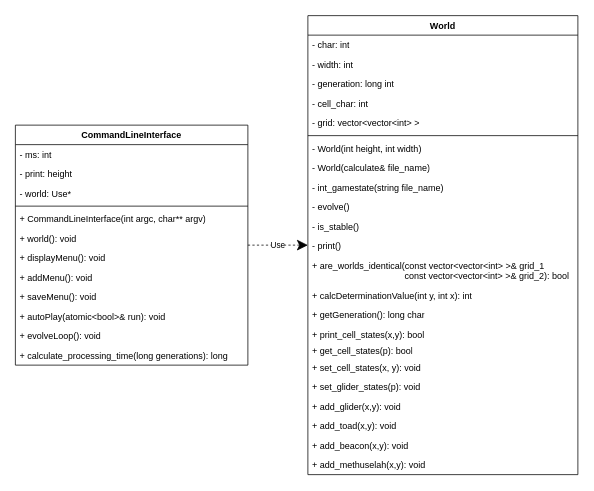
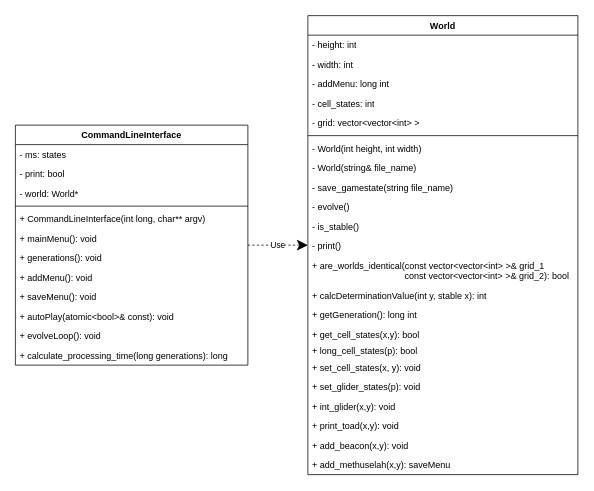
node "- char: int": label "- char: int" -> "- height: int"
node "- generation: long int": label "- generation: long int" -> "- addMenu: long int"
node "- cell_char: int": label "- cell_char: int" -> "- cell_states: int"
node "- ms: int": label "- ms: int" -> "- ms: states"
node "- World(calculate& file_name)": label "- World(calculate& file_name)" -> "- World(string& file_name)"
node "- print: height": label "- print: height" -> "- print: bool"
node "- int_gamestate(string file_name)": label "- int_gamestate(string file_name)" -> "- save_gamestate(string file_name)"
node "- world: Use*": label "- world: Use*" -> "- world: World*"
node "+ CommandLineInterface(int argc, char** argv)": label "+ CommandLineInterface(int argc, char** argv)" -> "+ CommandLineInterface(int long, char** argv)"
node "+ world(): void": label "+ world(): void" -> "+ mainMenu(): void"
node "+ displayMenu(): void": label "+ displayMenu(): void" -> "+ generations(): void"
node "+ calcDeterminationValue(int y, int x): int": label "+ calcDeterminationValue(int y, int x): int" -> "+ calcDeterminationValue(int y, stable x): int"
node "+ getGeneration(): long char": label "+ getGeneration(): long char" -> "+ getGeneration(): long int"
node "+ autoPlay(atomic<bool>& run): void": label "+ autoPlay(atomic<bool>& run): void" -> "+ autoPlay(atomic<bool>& const): void"
node "+ print_cell_states(x,y): bool": label "+ print_cell_states(x,y): bool" -> "+ get_cell_states(x,y): bool"
node "+ get_cell_states(p): bool": label "+ get_cell_states(p): bool" -> "+ long_cell_states(p): bool"
node "+ add_glider(x,y): void": label "+ add_glider(x,y): void" -> "+ int_glider(x,y): void"
node "+ add_toad(x,y): void": label "+ add_toad(x,y): void" -> "+ print_toad(x,y): void"
node "+ add_methuselah(x,y): void": label "+ add_methuselah(x,y): void" -> "+ add_methuselah(x,y): saveMenu"
